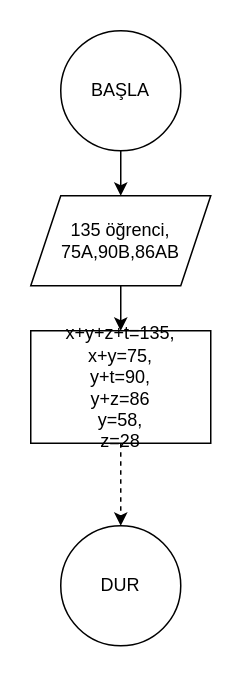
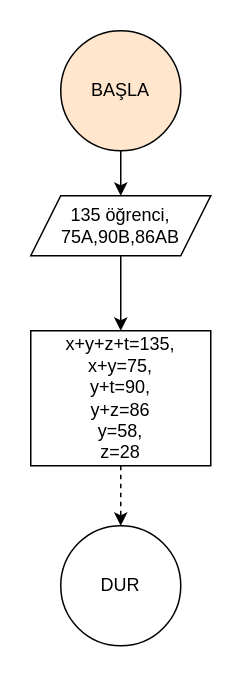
node "BAŞLA": fillcolor #ffffff -> #ffe6cc
node "135 öğrenci, 75A,90B,86AB": size 180x90 -> 180x60
node "x+y+z+t=135, x+y=75, y+t=90, y+z=86 y=58, z=28": size 180x113 -> 180x135
